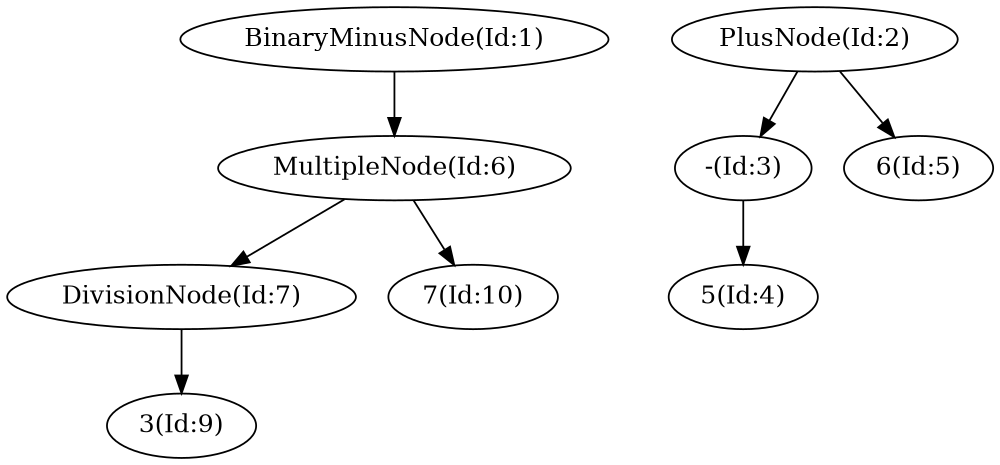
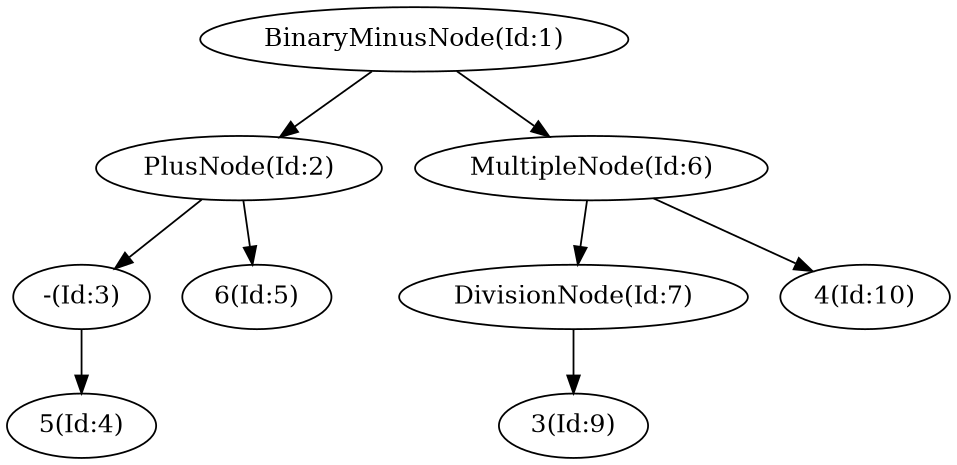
edge "BinaryMinusNode(Id:1)" -> "PlusNode(Id:2)": added
node "7(Id:10)": label "7(Id:10)" -> "4(Id:10)"
